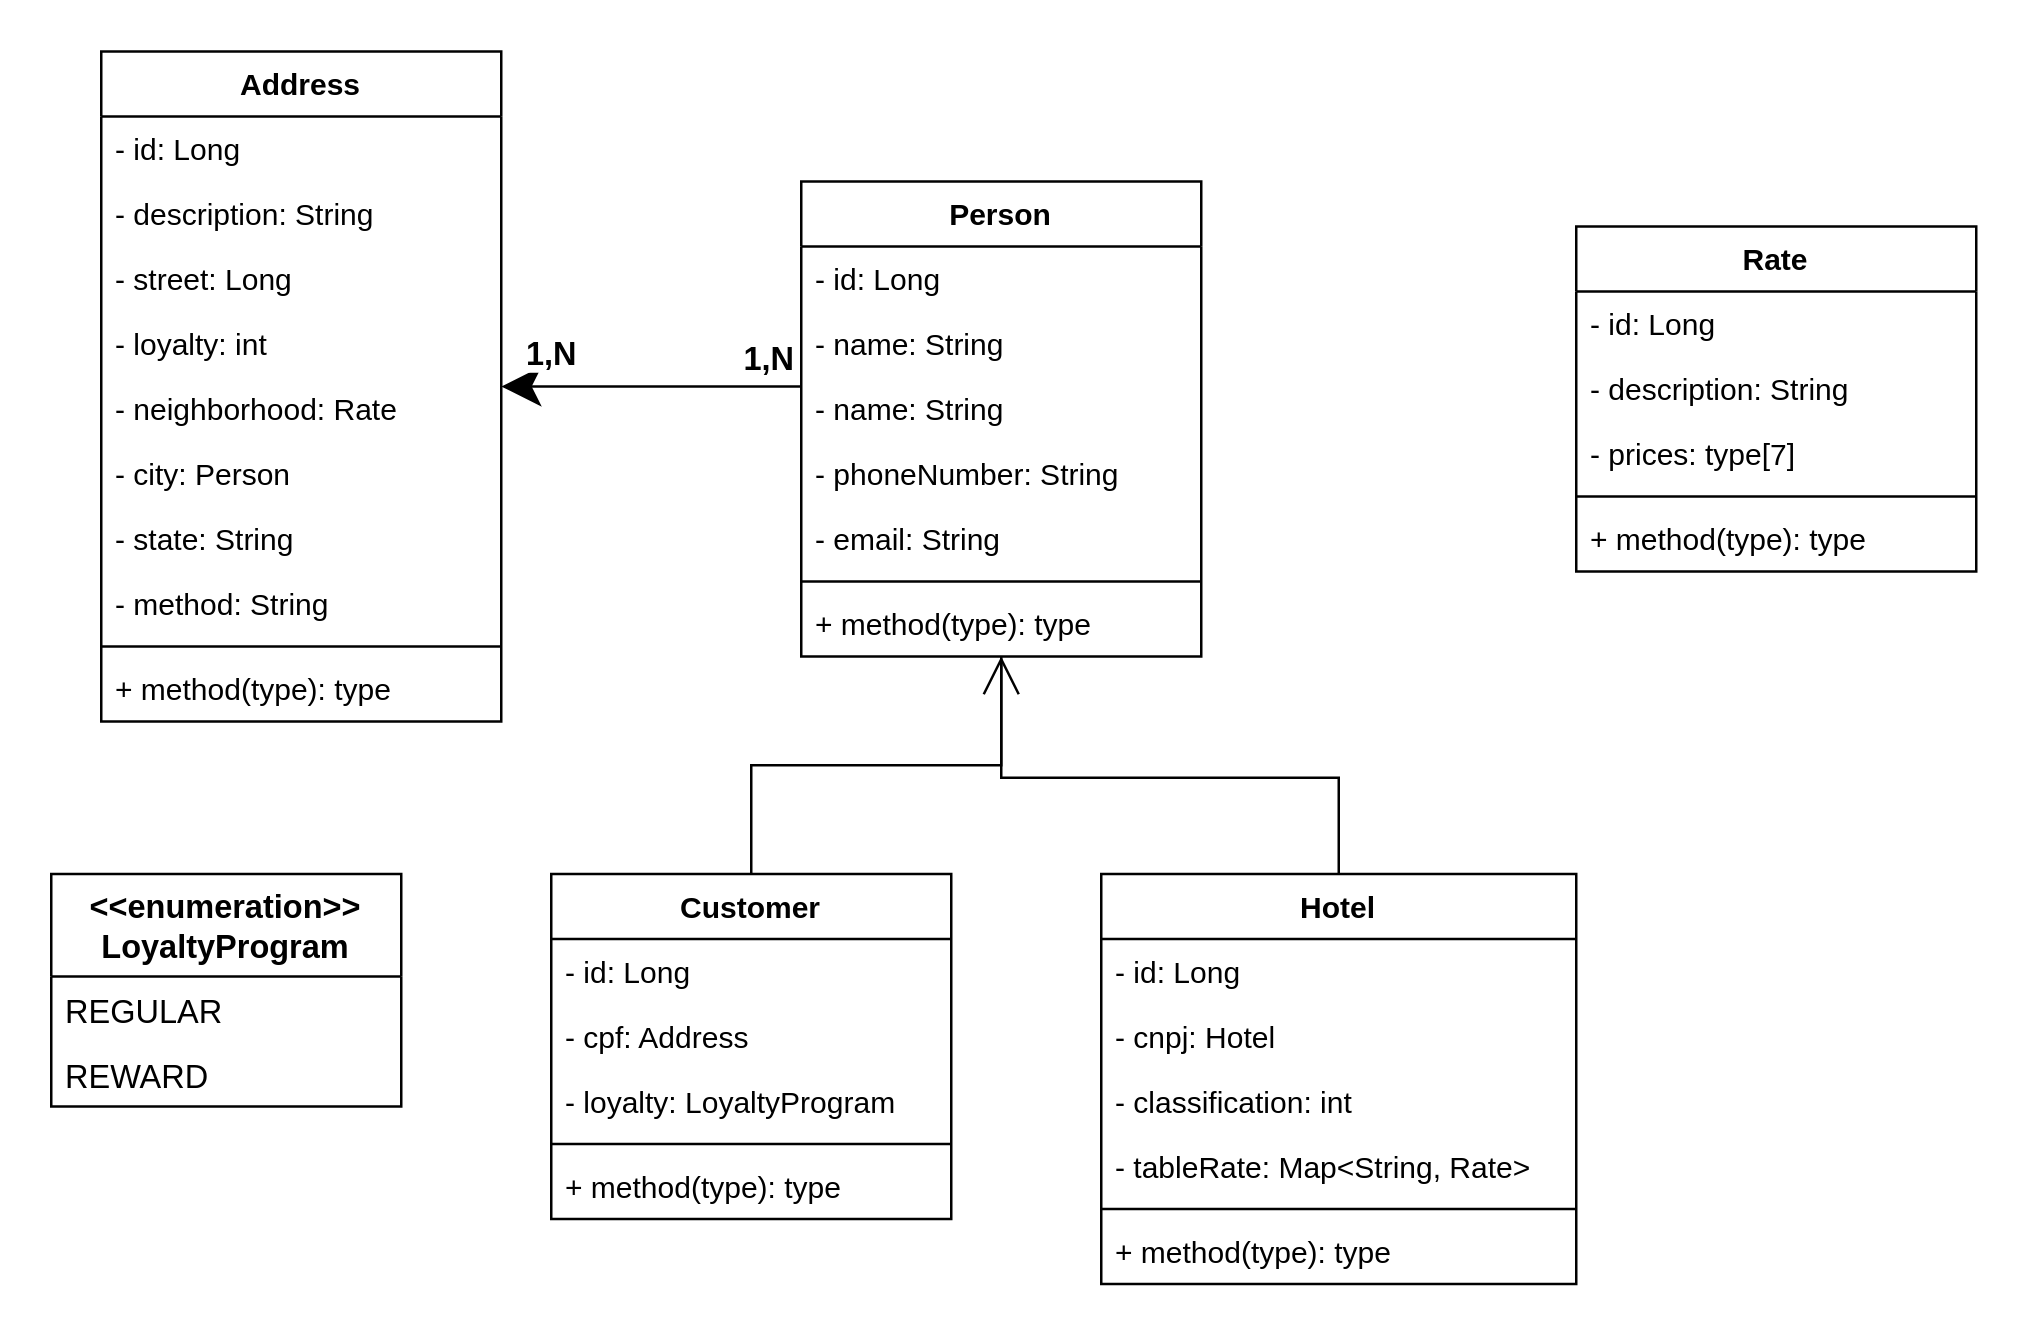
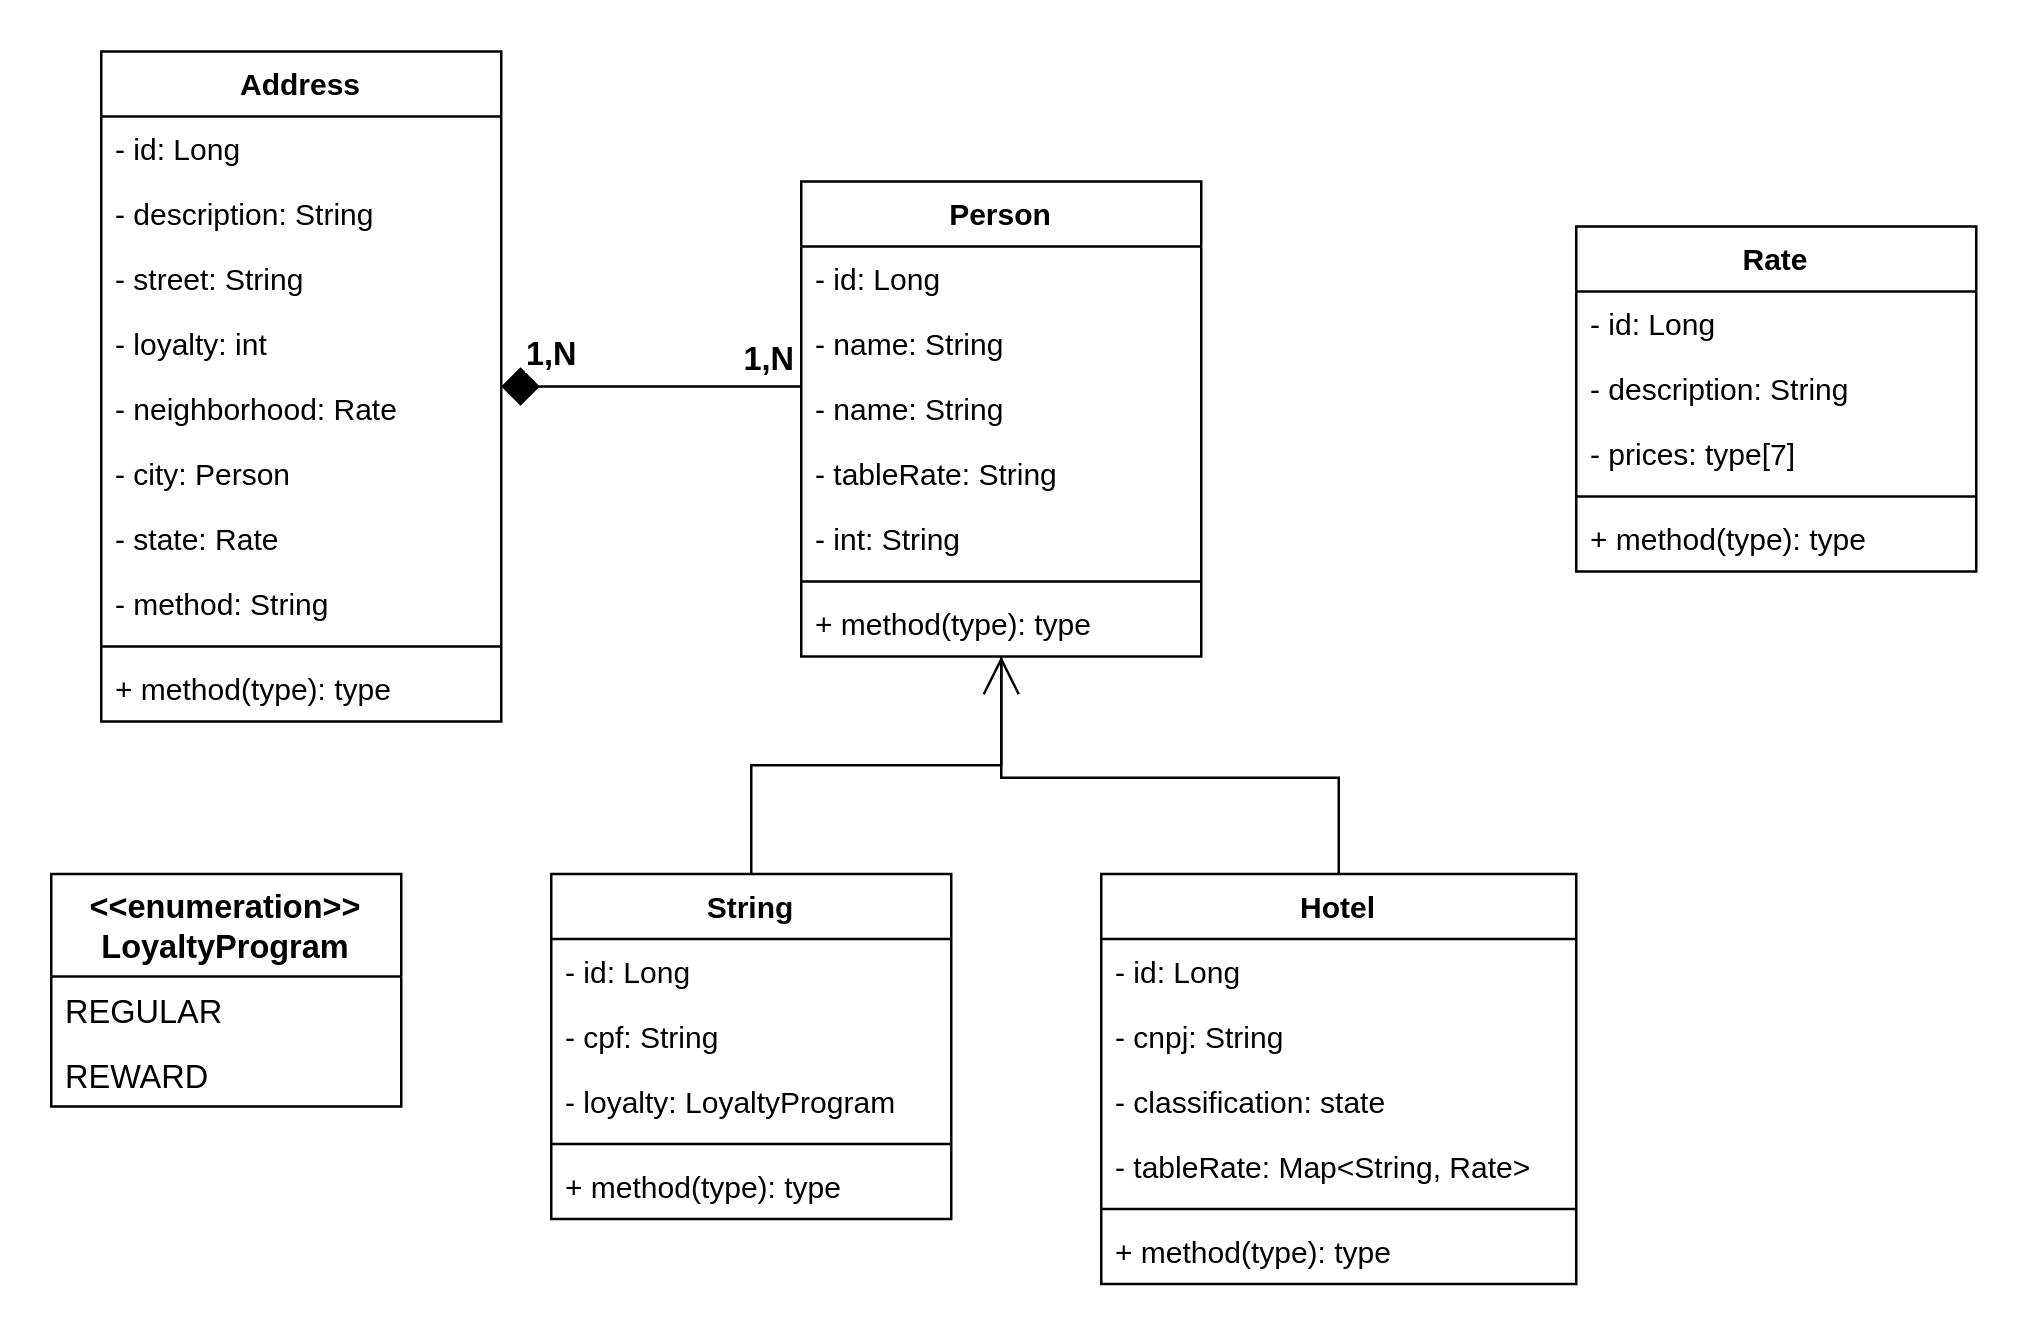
node "- street: Long": label "- street: Long" -> "- street: String"
edge "Person" -> "Address": arrowhead classic -> diamond
node "- phoneNumber: String": label "- phoneNumber: String" -> "- tableRate: String"
node "- state: String": label "- state: String" -> "- state: Rate"
node "- email: String": label "- email: String" -> "- int: String"
node "Customer": label "Customer" -> "String"
node "- cpf: Address": label "- cpf: Address" -> "- cpf: String"
node "- cnpj: Hotel": label "- cnpj: Hotel" -> "- cnpj: String"
node "- classification: int": label "- classification: int" -> "- classification: state"
